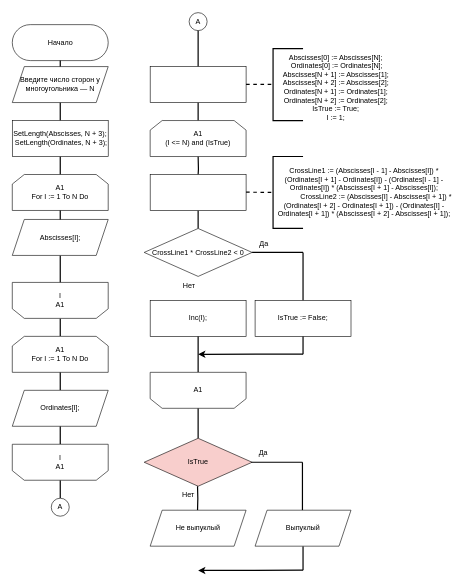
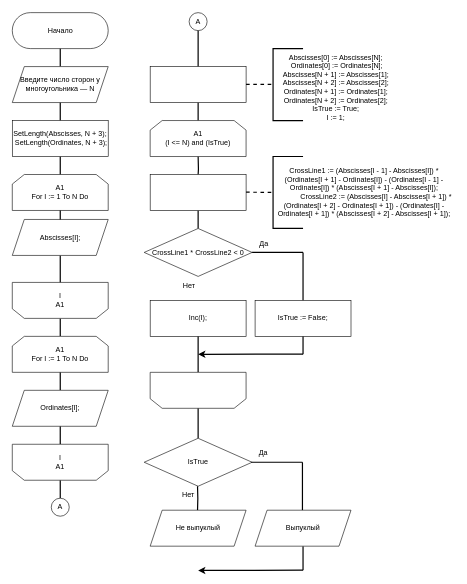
node "Начало": moved (60, 42) -> (60, 30)
node "A1": removed
node "IsTrue": fillcolor #f8cecc -> #ffffff
